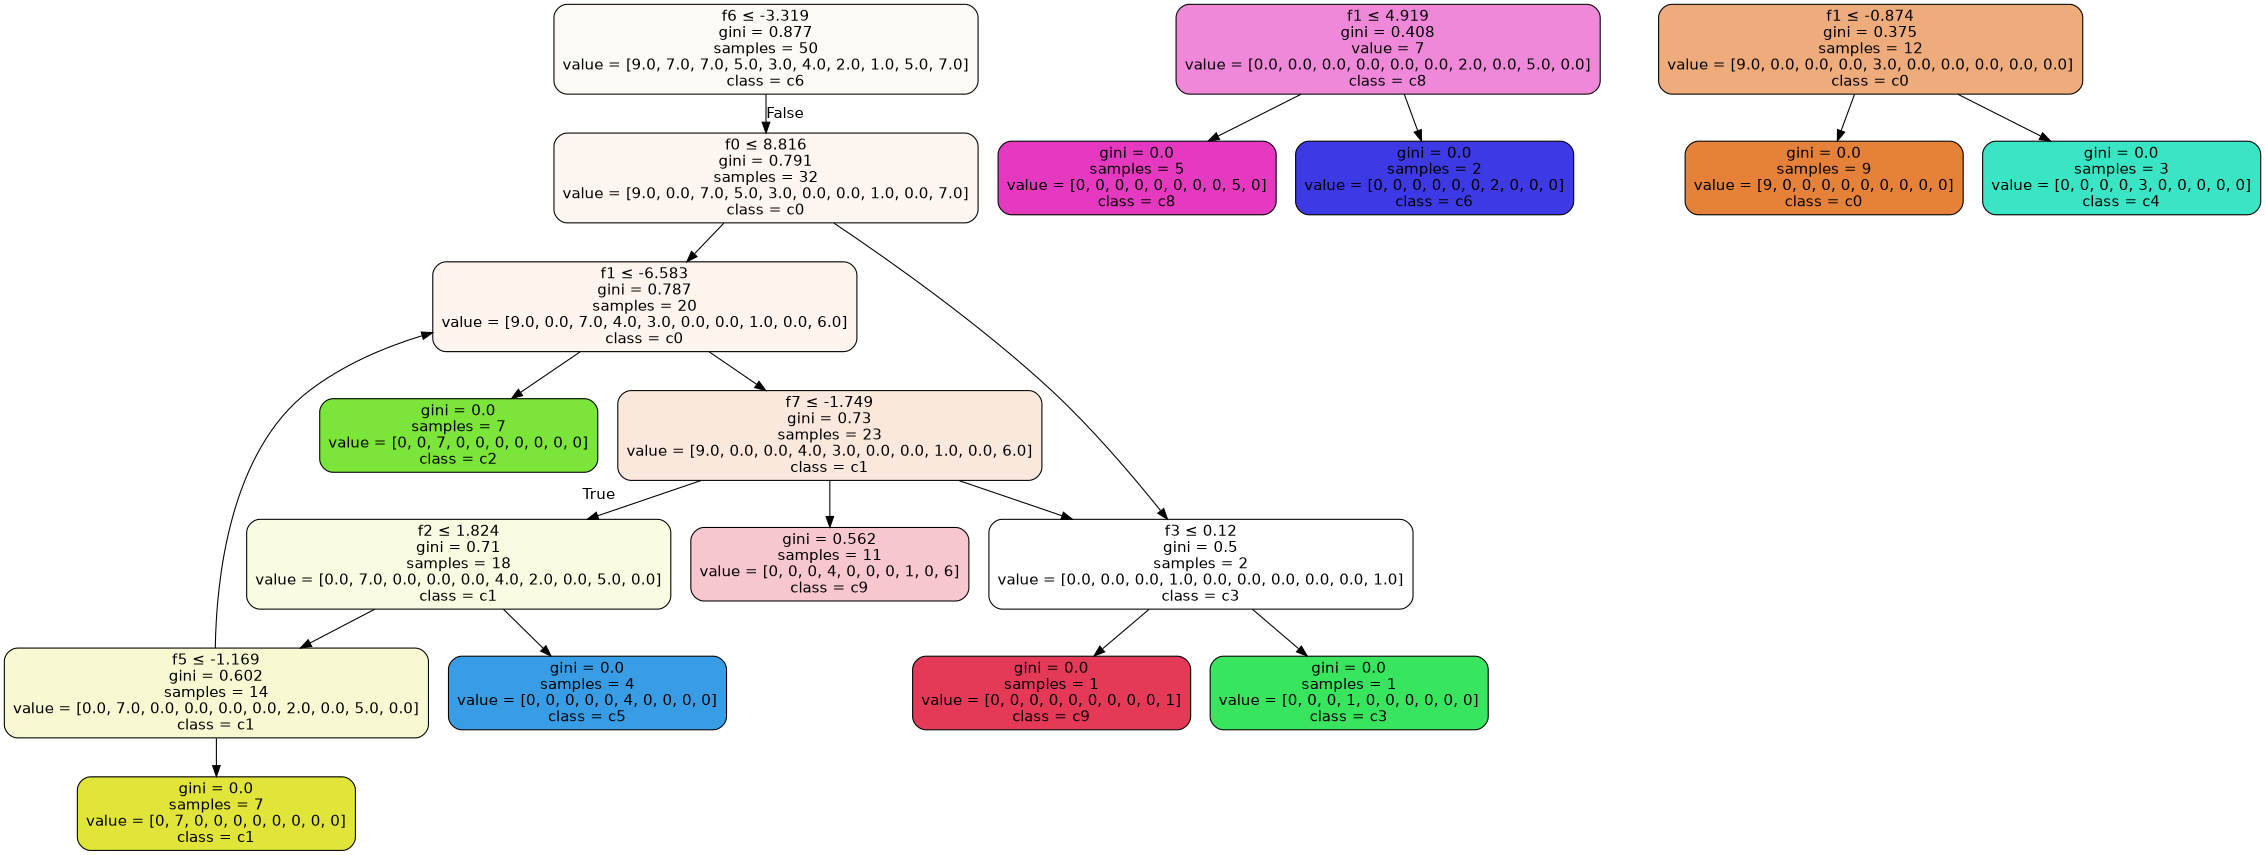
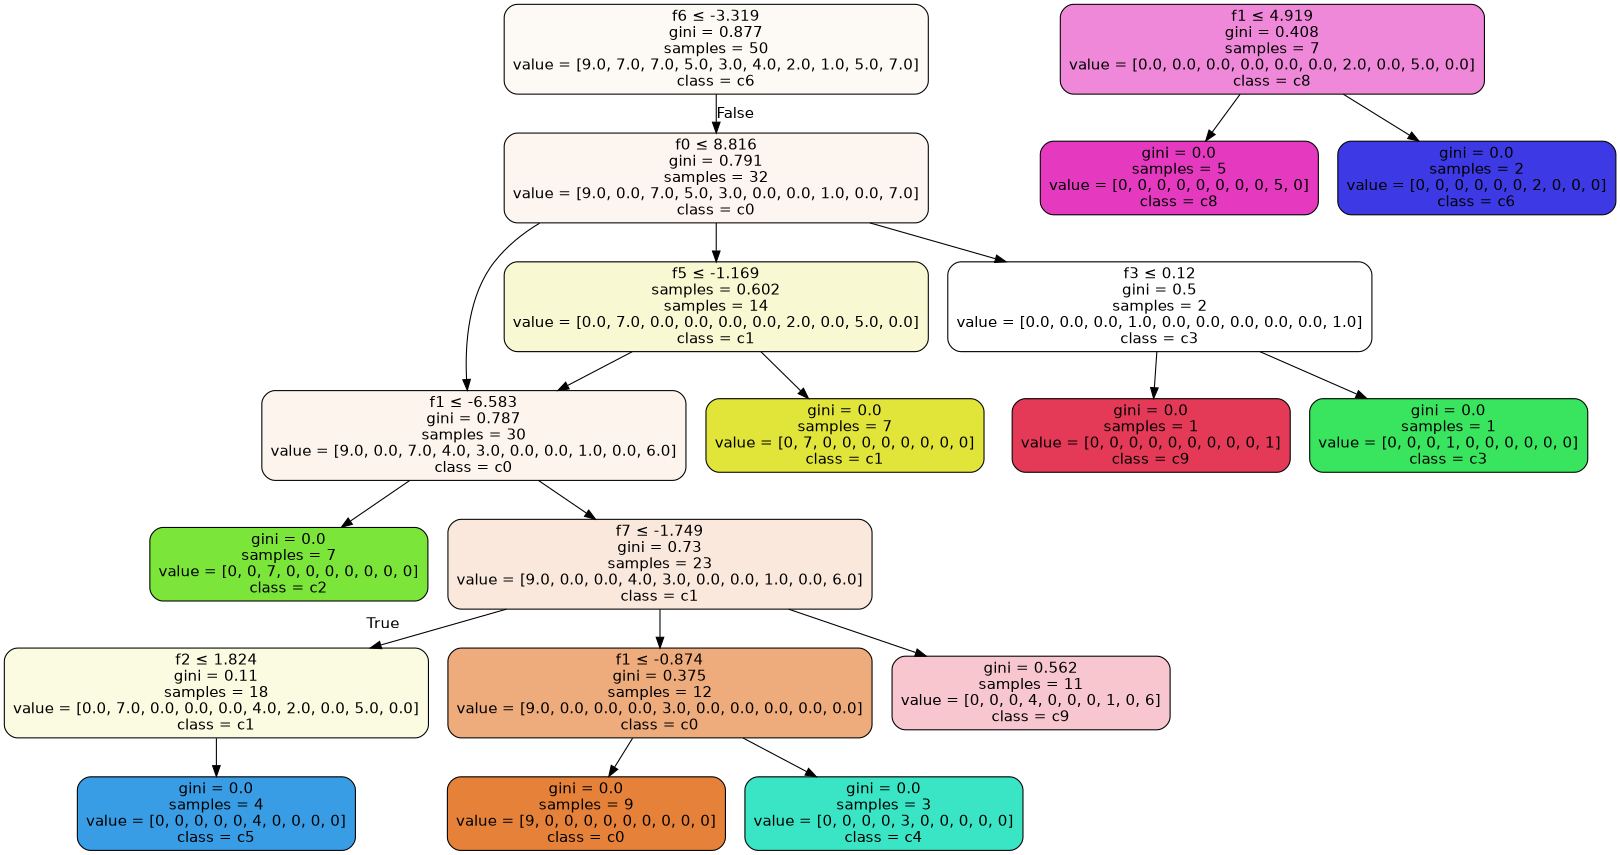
node "f1 ≤ 4.919": text "value = 7" -> "samples = 7"
node "f1 ≤ -6.583": text "samples = 20" -> "samples = 30"
edge "f7 ≤ -1.749" -> "f3 ≤ 0.12": now "f7 ≤ -1.749" -> "f1 ≤ -0.874"
node "f2 ≤ 1.824": text "gini = 0.71" -> "gini = 0.11"
edge "f2 ≤ 1.824" -> "f5 ≤ -1.169": now "f0 ≤ 8.816" -> "f5 ≤ -1.169"
node "f5 ≤ -1.169": text "gini = 0.602" -> "samples = 0.602"
